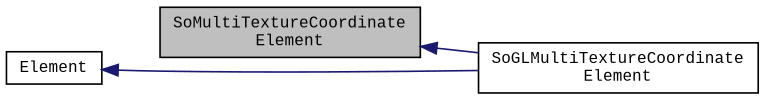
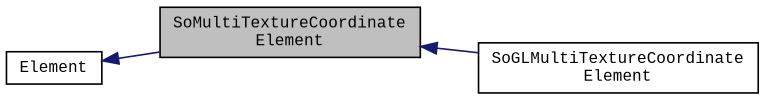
edge "SoGLMultiTextureCoordinate Element" -> "Element": now "SoMultiTextureCoordinate Element" -> "Element"
